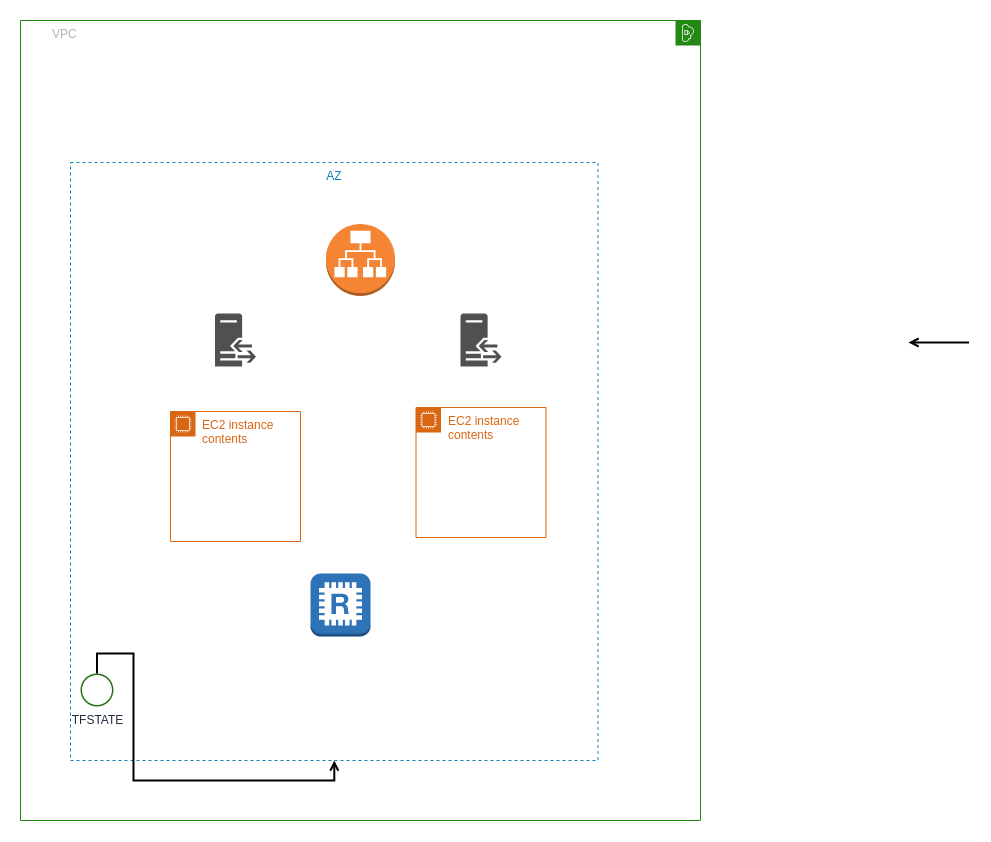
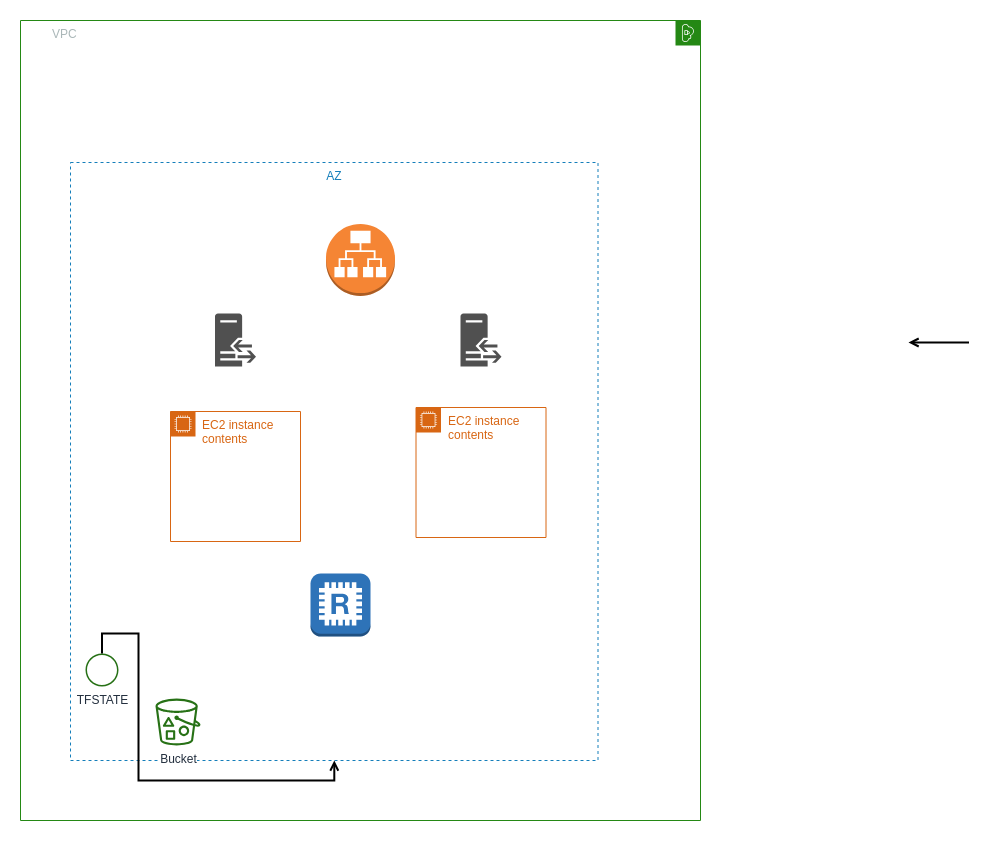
node "TFSTATE": moved (97, 690) -> (102, 670)
node "Bucket": added
